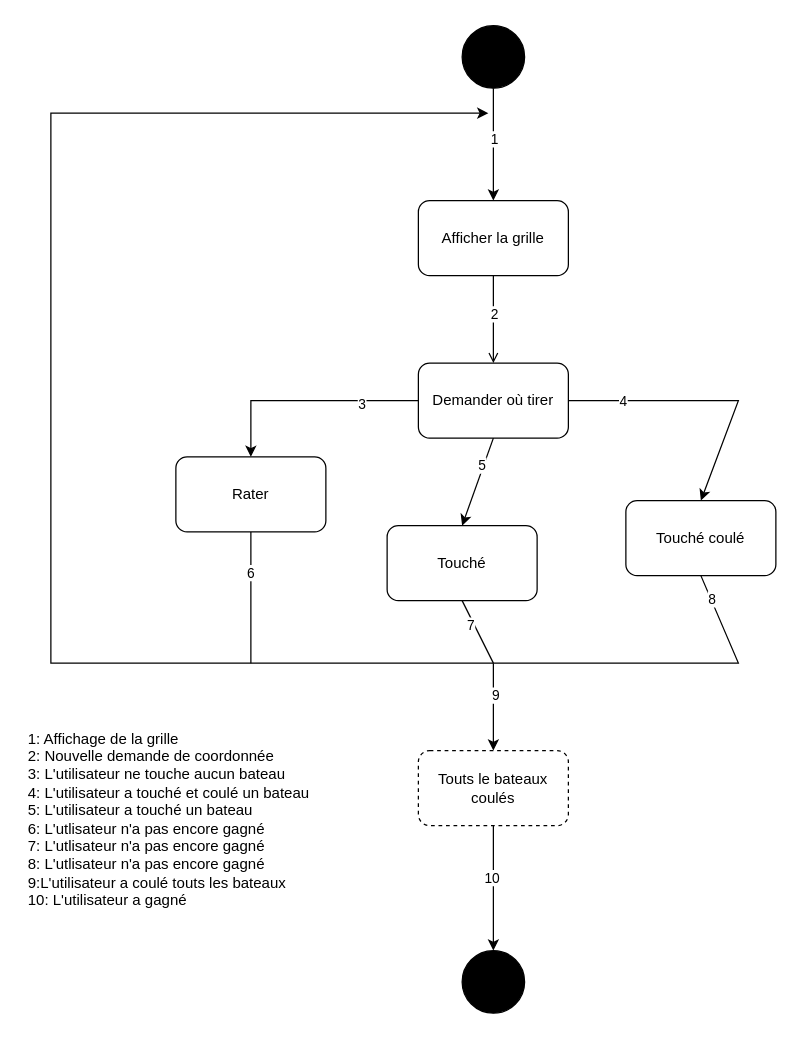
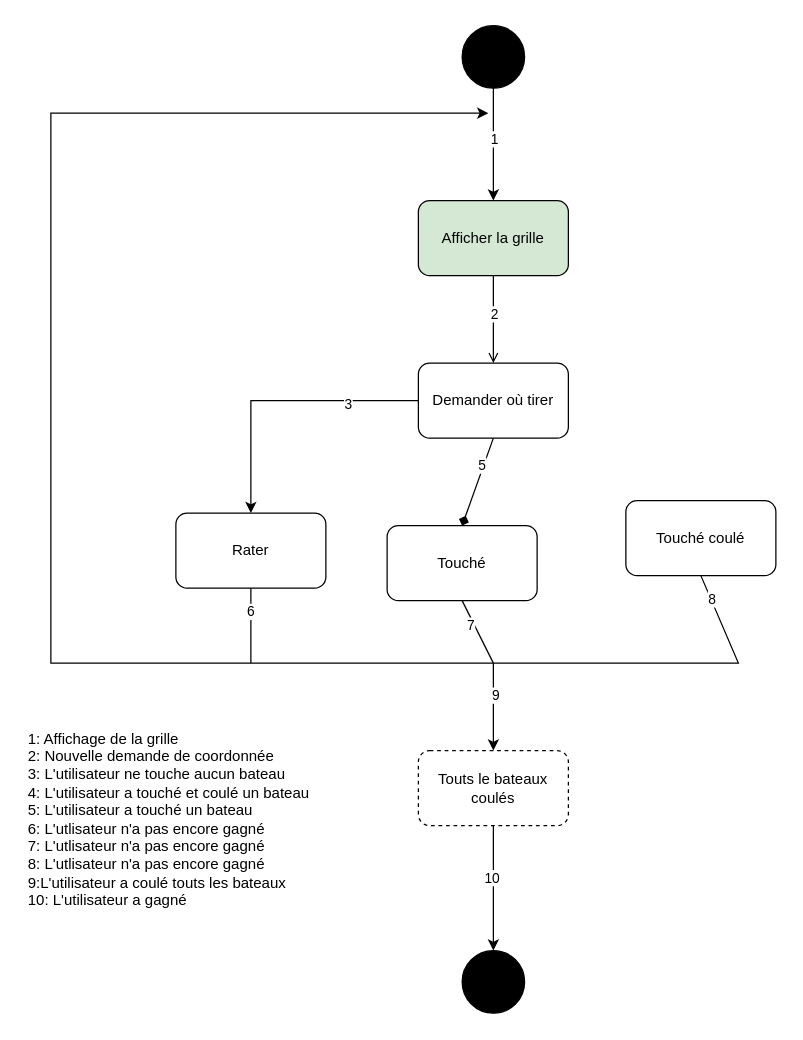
node "Afficher la grille": fillcolor #ffffff -> #d5e8d4
edge "Demander où tirer" -> "Touché coulé": removed, label "4"
node "Rater": moved (251, 494) -> (251, 551)
edge "Demander où tirer" -> "Touché": arrowhead classic -> diamond
